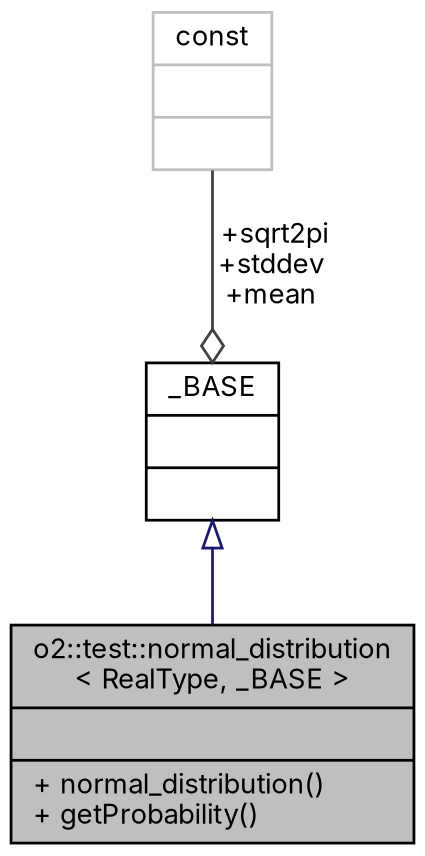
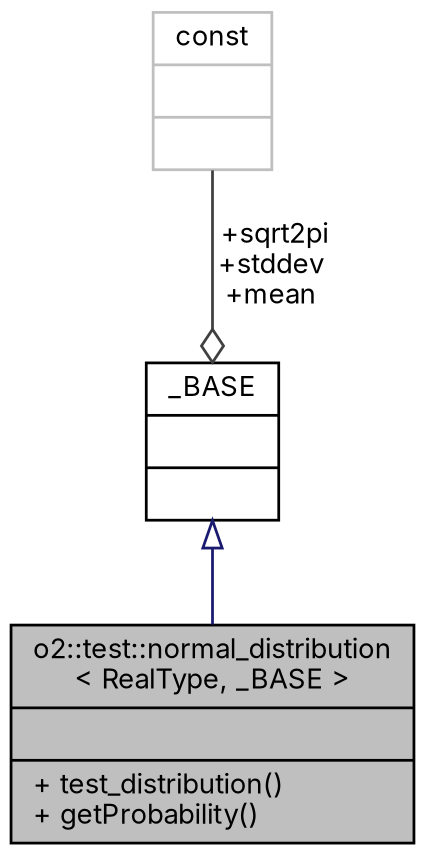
node "o2::test::normal_distribution": text "+ normal_distribution()" -> "+ test_distribution()"
